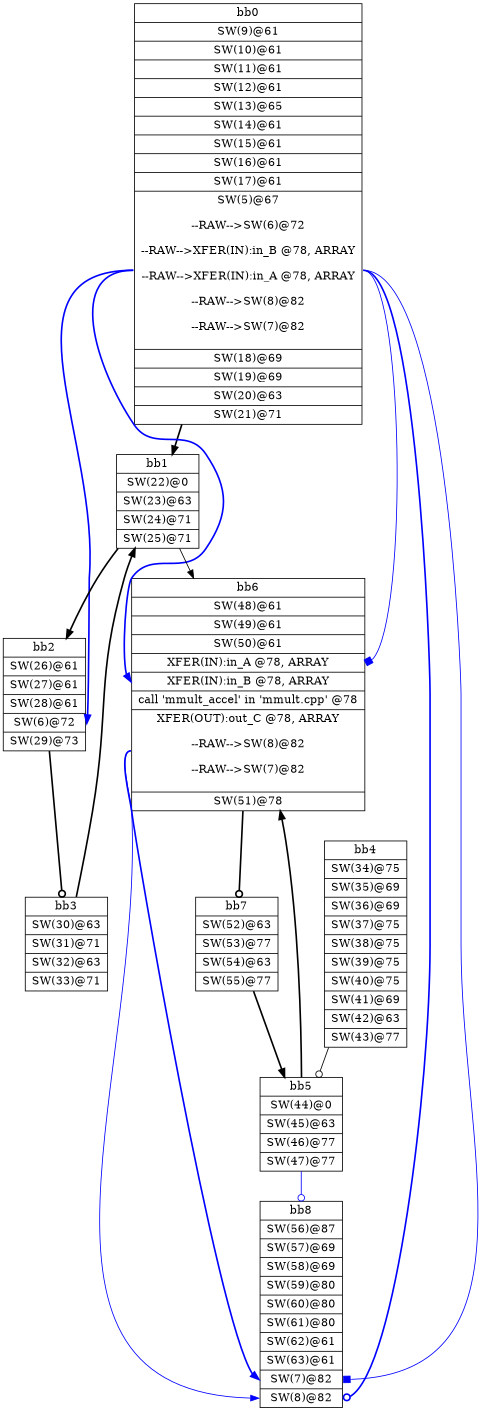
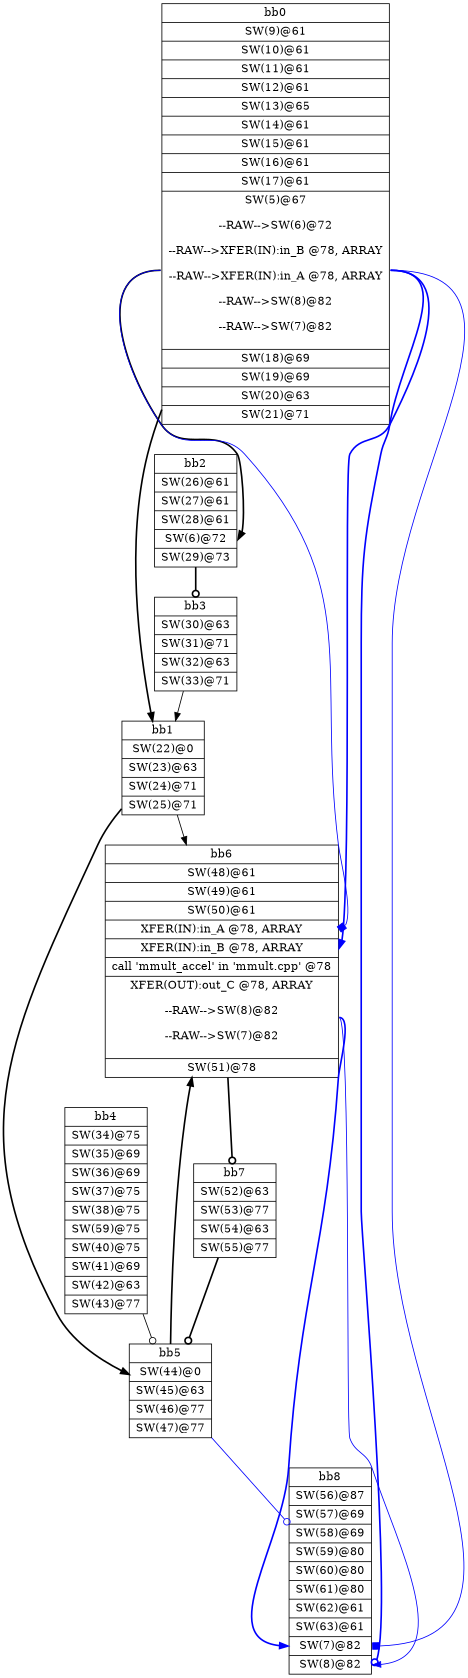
edge "bb0" -> "bb2": color blue -> black
edge "bb1" -> "bb2": now "bb1" -> "bb5"
edge "bb3" -> "bb1": style bold -> solid
node "bb4": text "SW(39)@75" -> "SW(59)@75"
edge "bb7" -> "bb5": arrowhead normal -> odot
